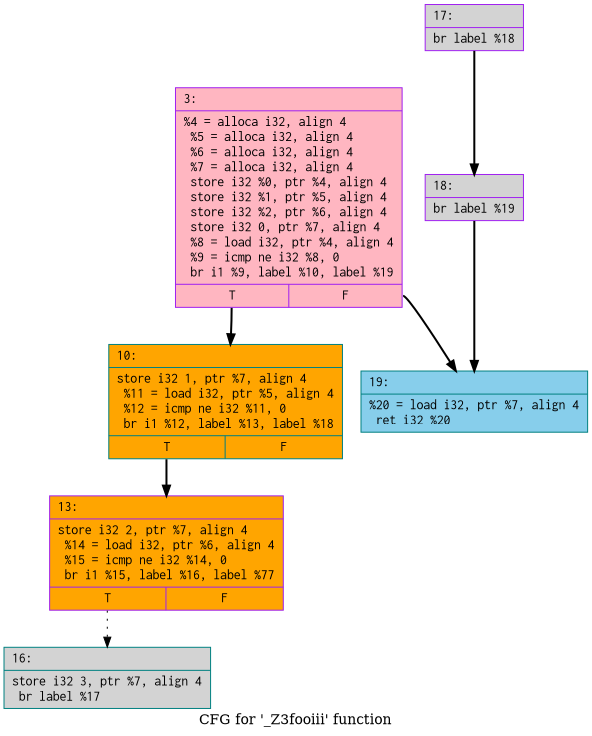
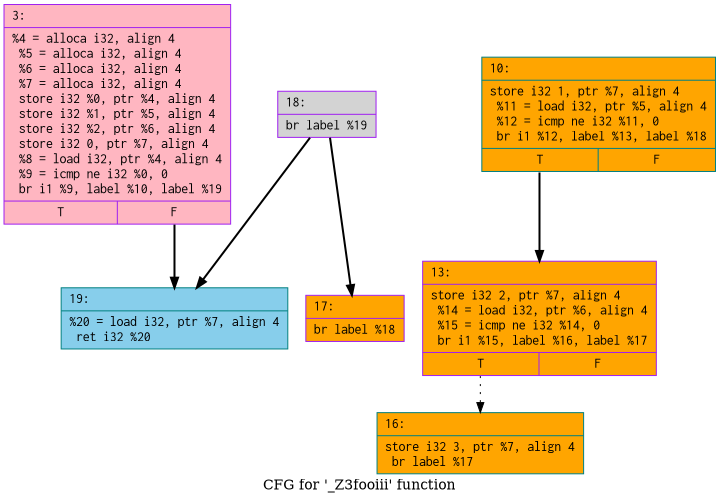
node "17:": fillcolor lightgrey -> orange
edge "17:" -> "18:": reversed
node "3:": text "%9 = icmp ne i32 %8, 0" -> "%9 = icmp ne i32 %0, 0"
edge "3:" -> "10:": removed
node "13:": text "br i1 %15, label %16, label %77" -> "br i1 %15, label %16, label %17"
node "16:": fillcolor lightgrey -> orange
